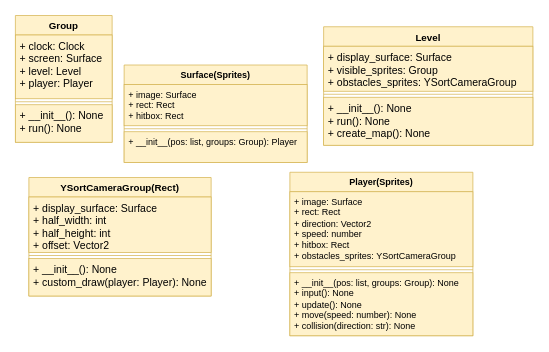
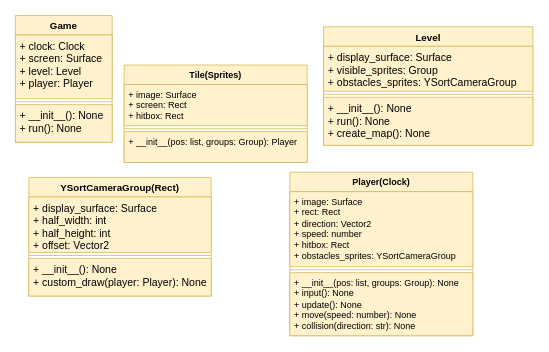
node "Group": label "Group" -> "Game"
node "Surface(Sprites)": label "Surface(Sprites)" -> "Tile(Sprites)"
node "+ image: Surface + rect: Rect + hitbox: Rect": label "+ image: Surface + rect: Rect + hitbox: Rect" -> "+ image: Surface + screen: Rect + hitbox: Rect"
node "Player(Sprites)": label "Player(Sprites)" -> "Player(Clock)"
